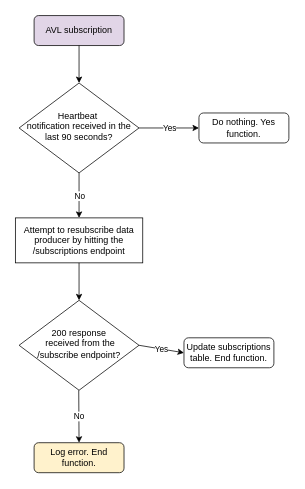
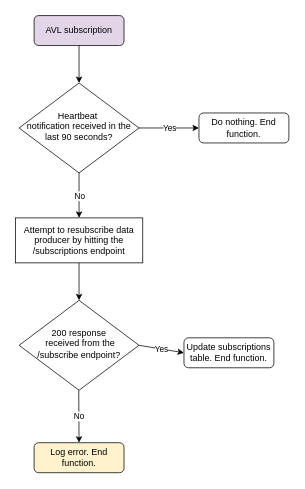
node "Do nothing. Yes function.": label "Do nothing. Yes function." -> "Do nothing. End function."
